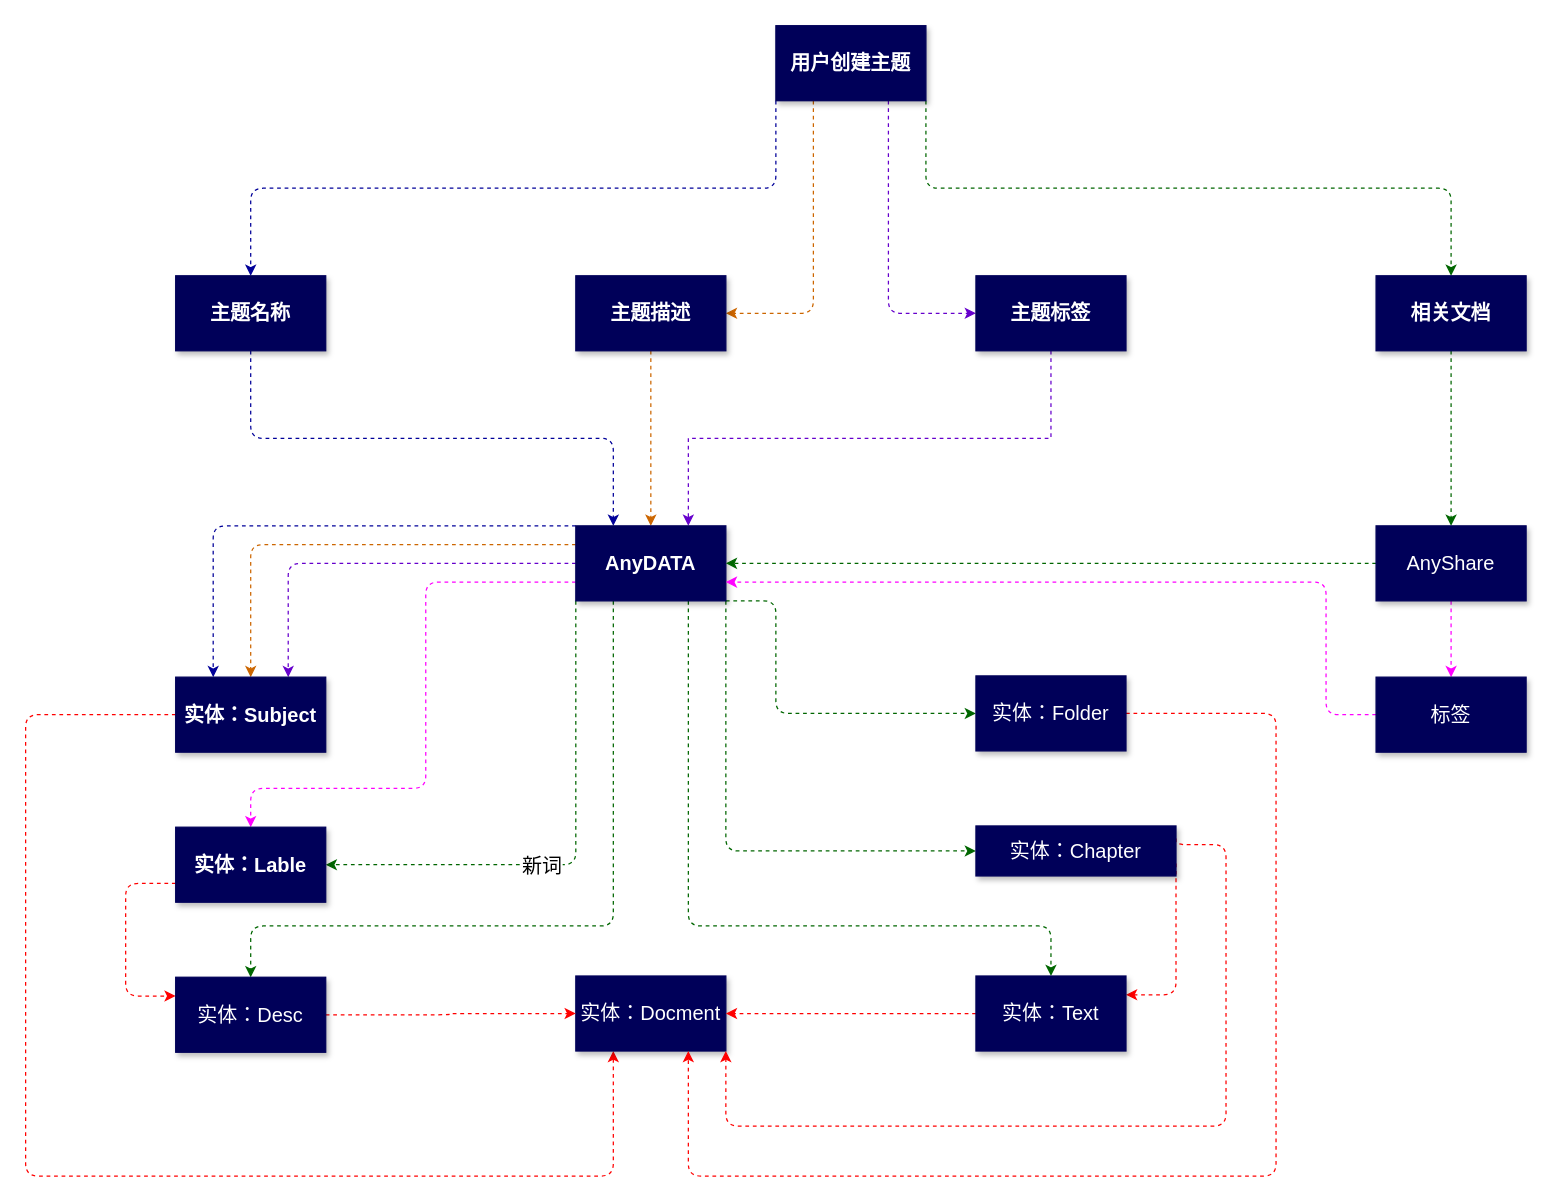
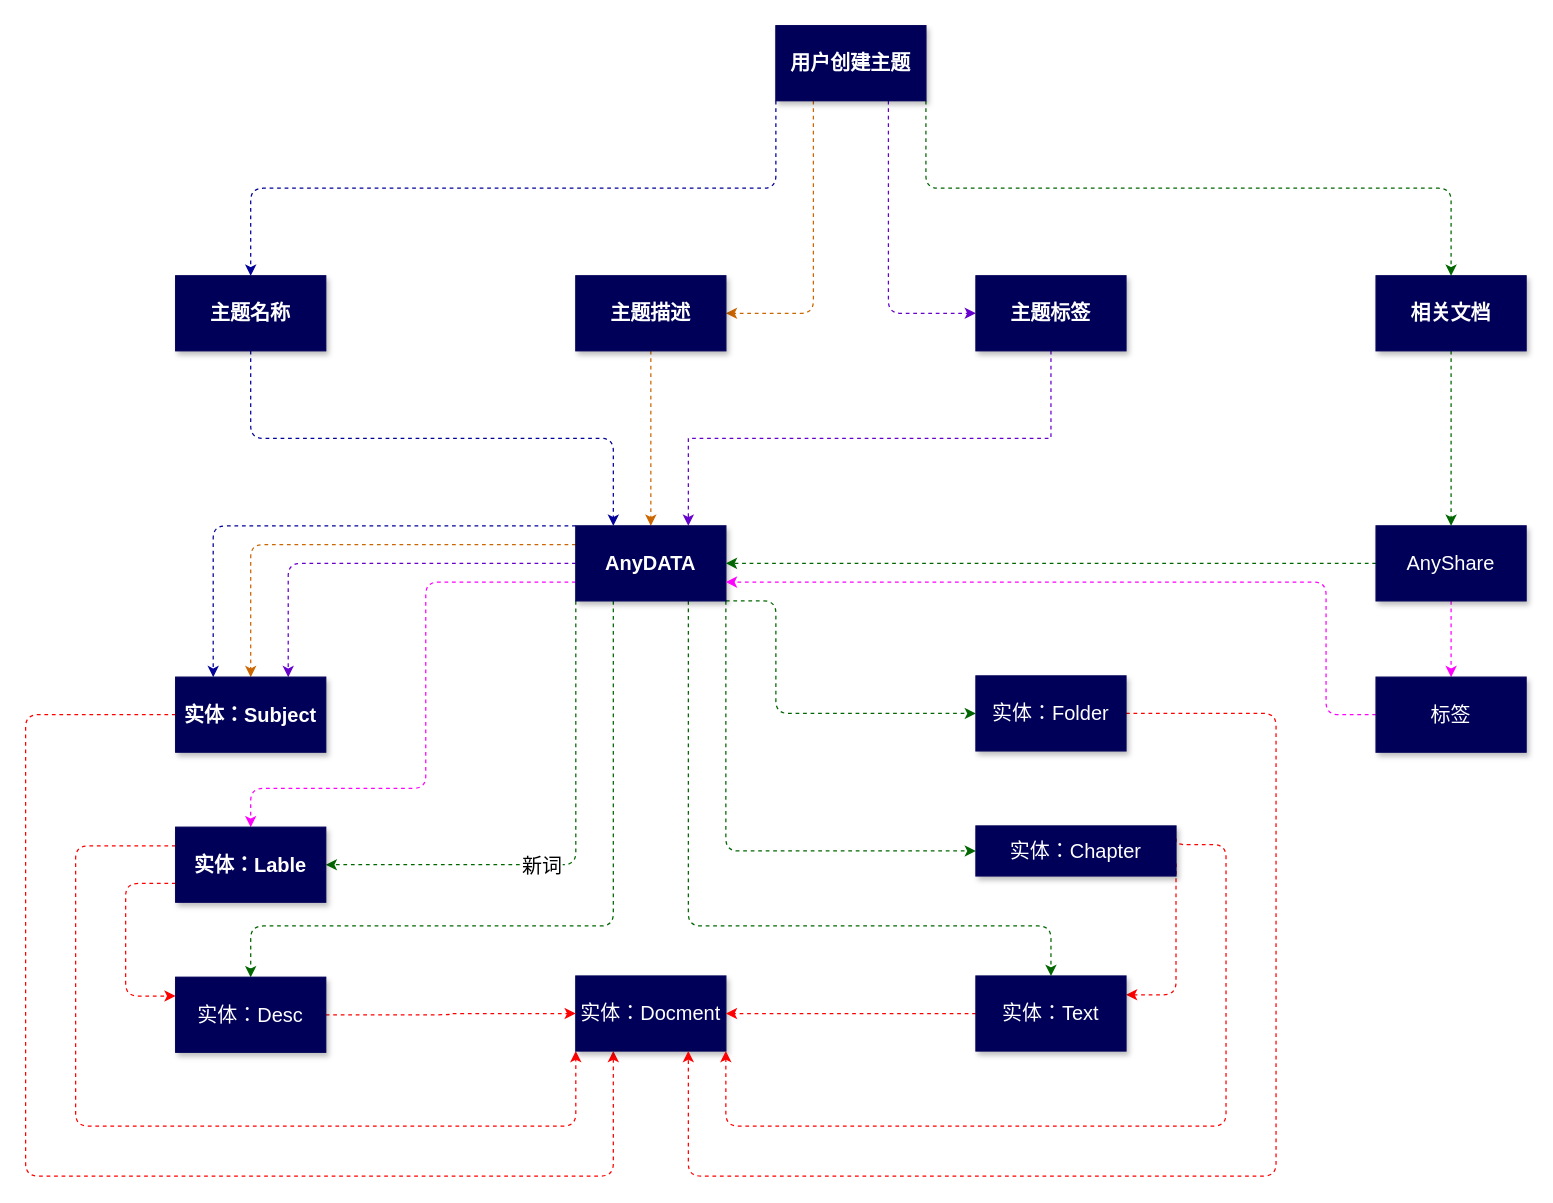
edge "实体：Lable" -> "实体：Docment": added
